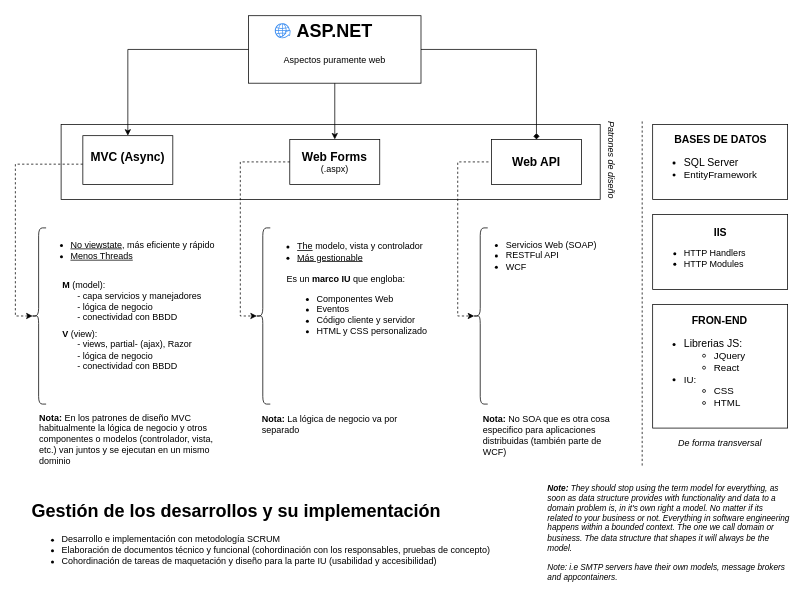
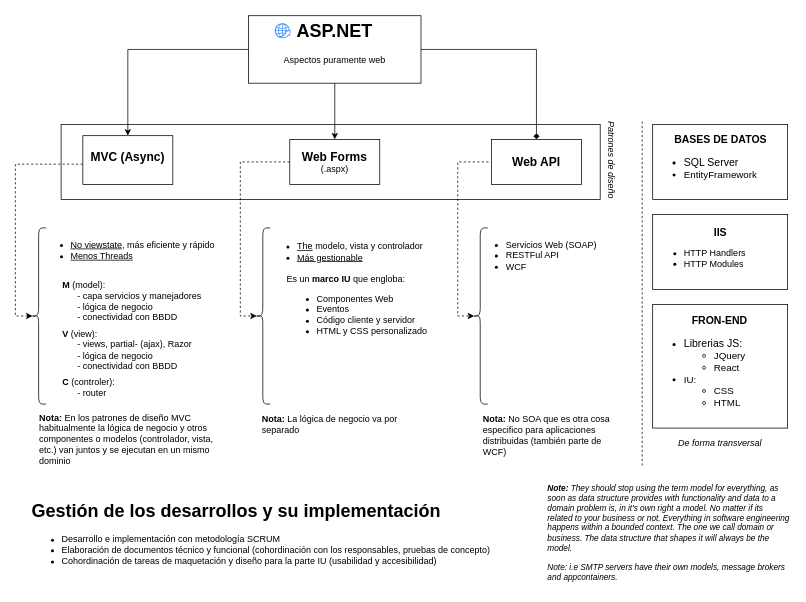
node "C (controler): - router": added
